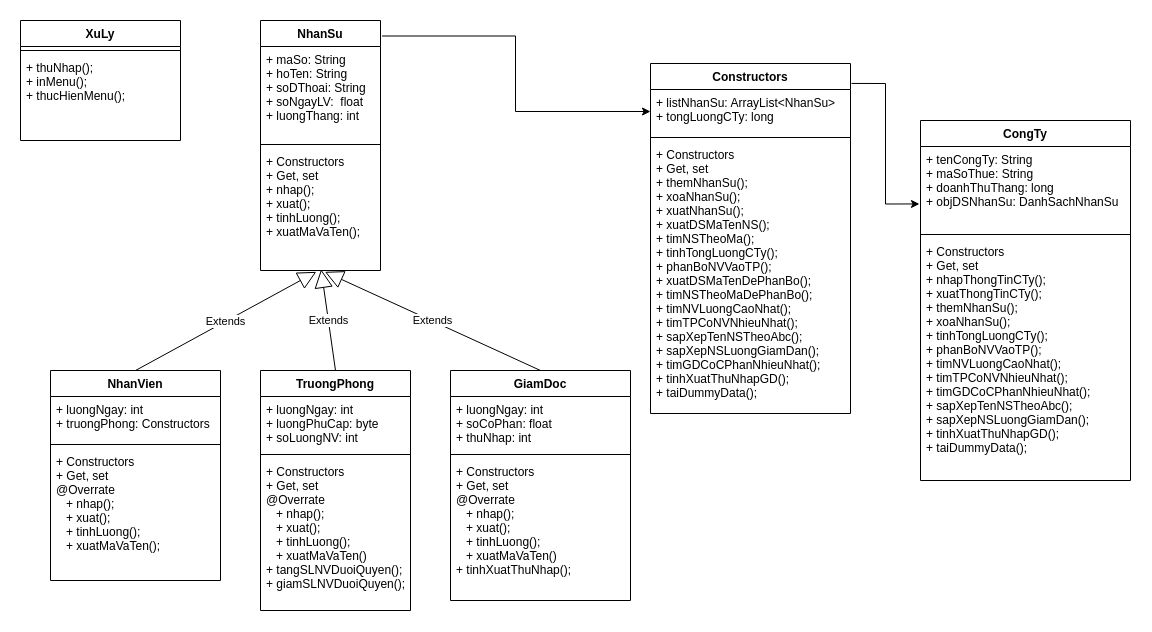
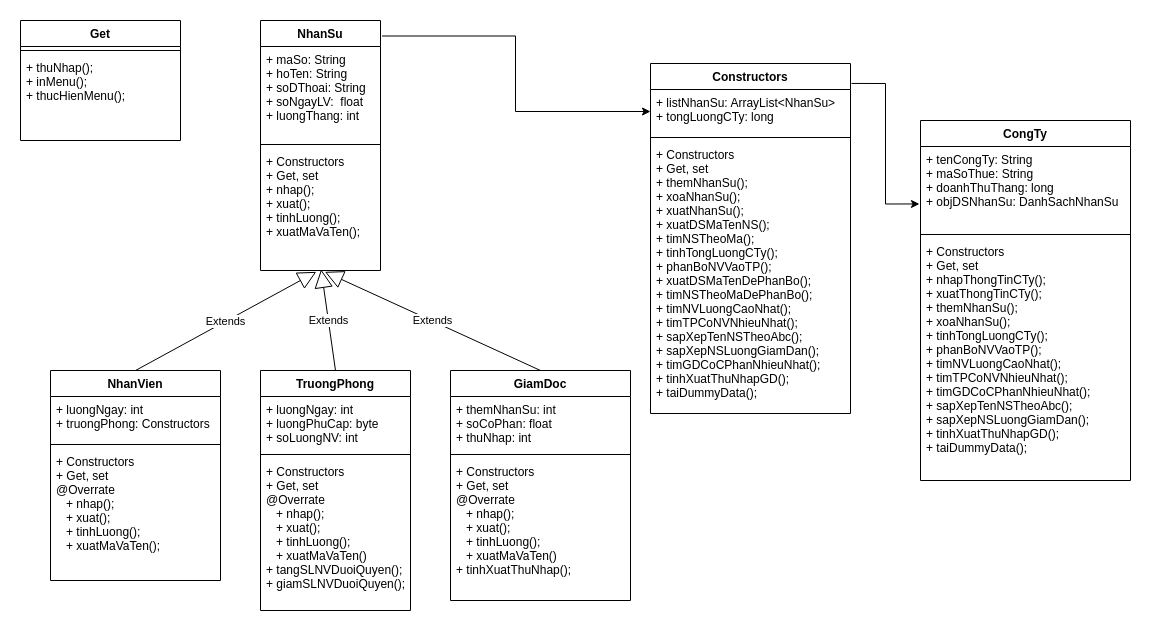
node "XuLy": label "XuLy" -> "Get"
node "+ luongNgay: int + soCoPhan: float + thuNhap: int": label "+ luongNgay: int + soCoPhan: float + thuNhap: int" -> "+ themNhanSu: int + soCoPhan: float + thuNhap: int"
